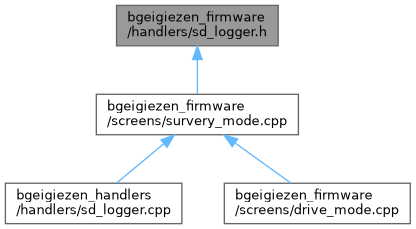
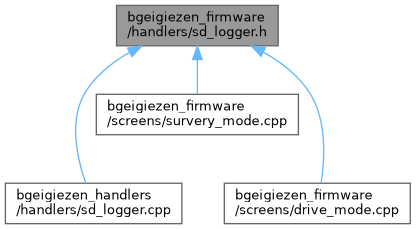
edge "bgeigiezen_handlers /handlers/sd_logger.cpp" -> "bgeigiezen_firmware /screens/survery_mode.cpp": now "bgeigiezen_handlers /handlers/sd_logger.cpp" -> "bgeigiezen_firmware /handlers/sd_logger.h"
edge "bgeigiezen_firmware /screens/drive_mode.cpp" -> "bgeigiezen_firmware /screens/survery_mode.cpp": now "bgeigiezen_firmware /screens/drive_mode.cpp" -> "bgeigiezen_firmware /handlers/sd_logger.h"
